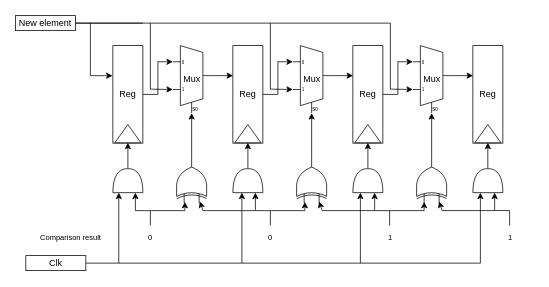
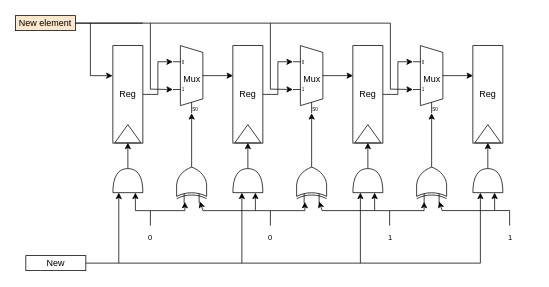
node "New element": fillcolor #ffffff -> #ffe6cc
node "Comparison result": removed
node "Clk": label "Clk" -> "New"
